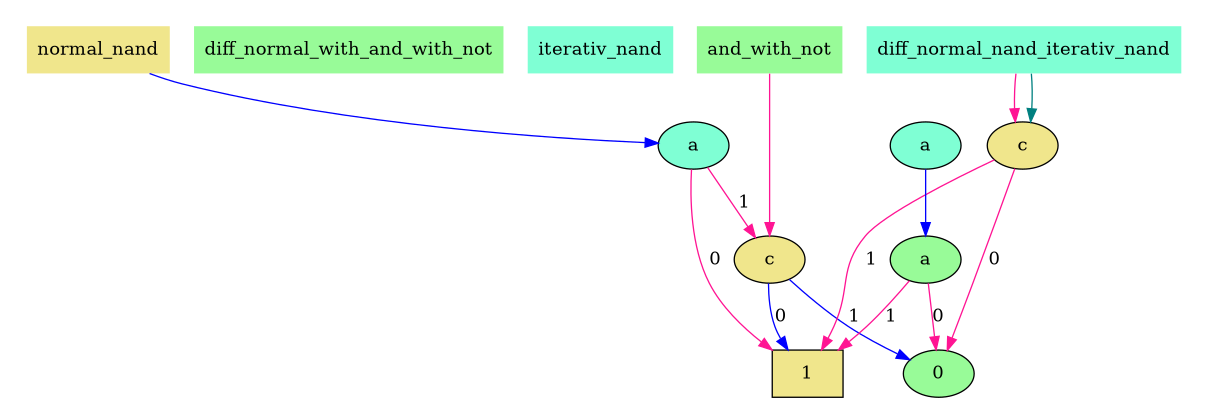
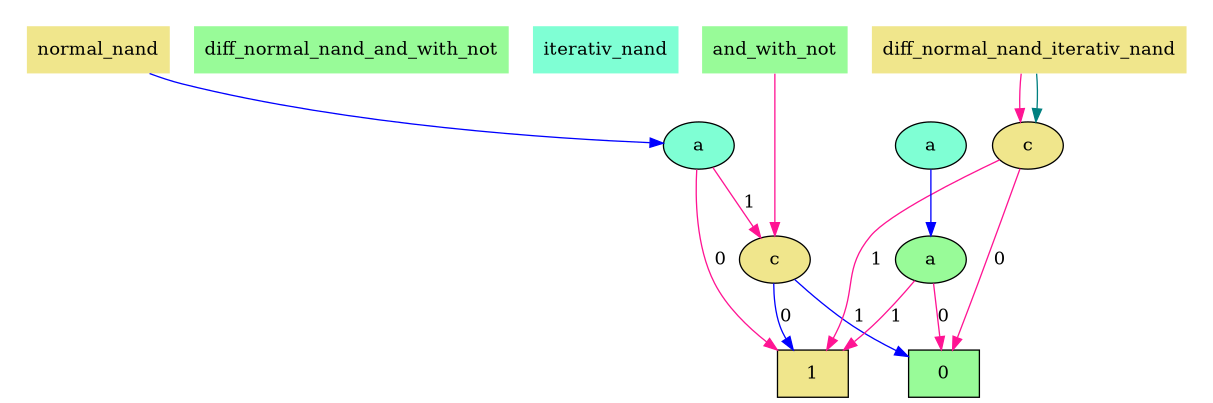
node "diff_normal_with_and_with_not": label "diff_normal_with_and_with_not" -> "diff_normal_nand_and_with_not"
node "diff_normal_nand_iterativ_nand": fillcolor aquamarine -> khaki
node "0": shape ellipse -> box
